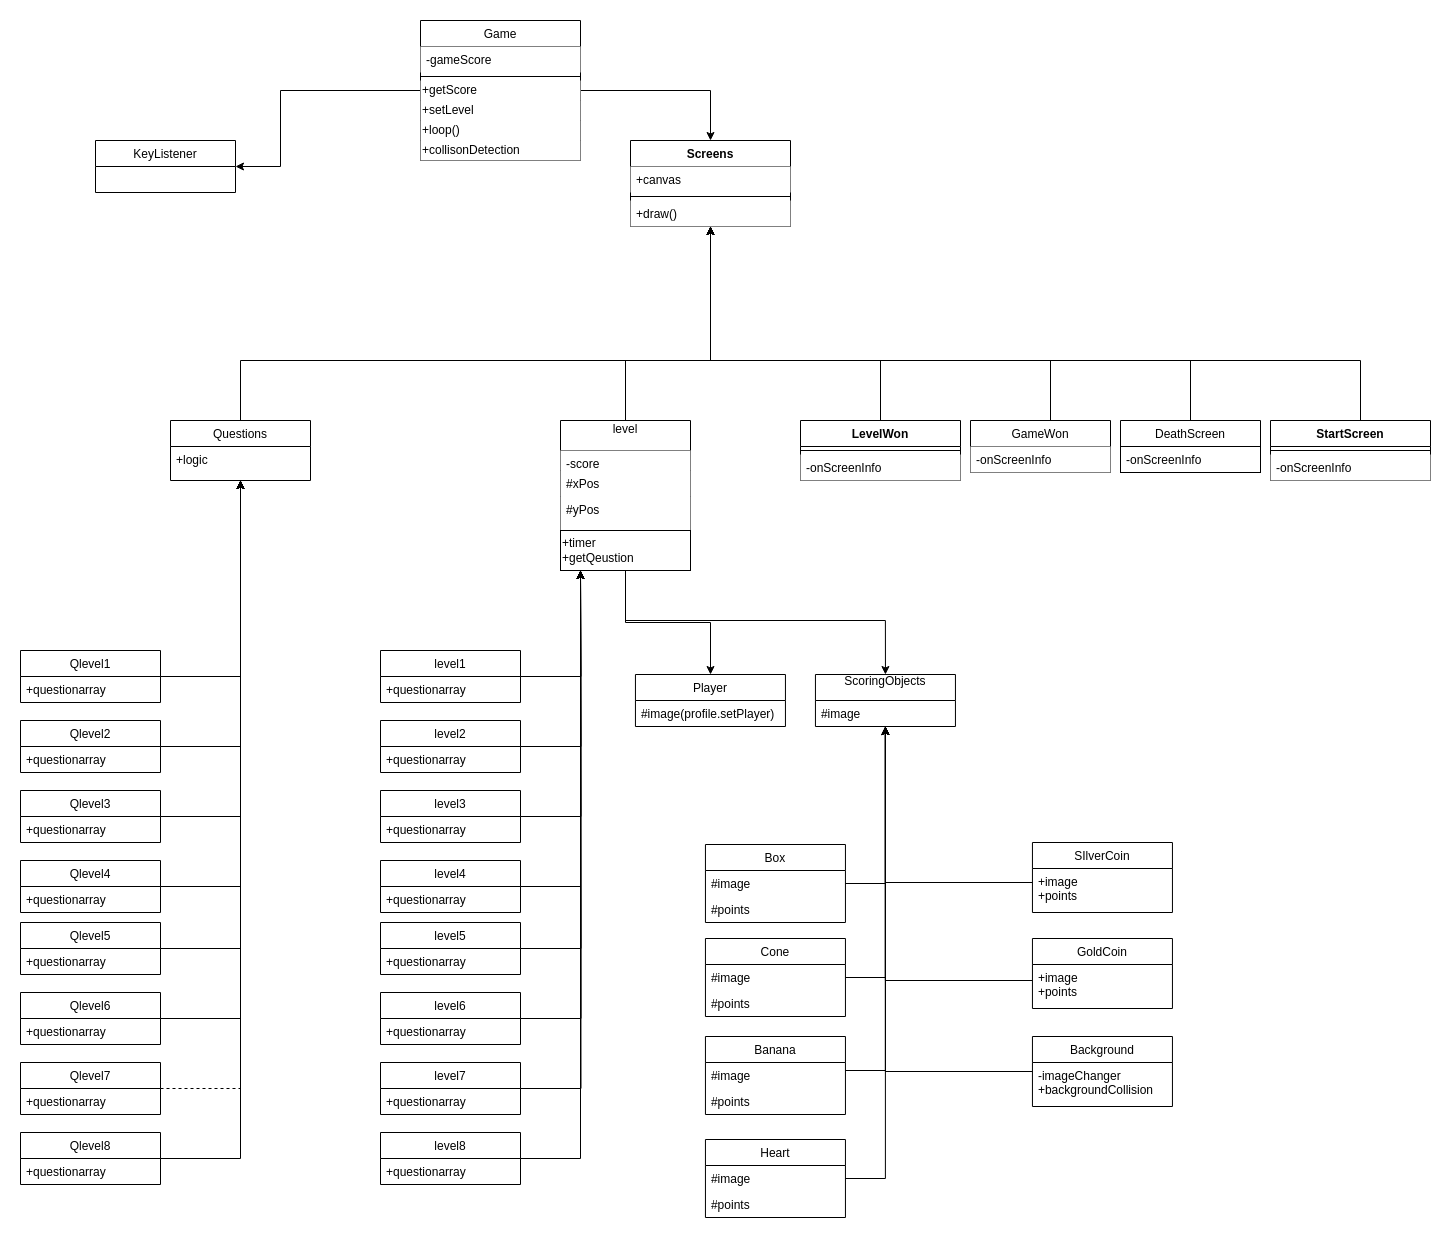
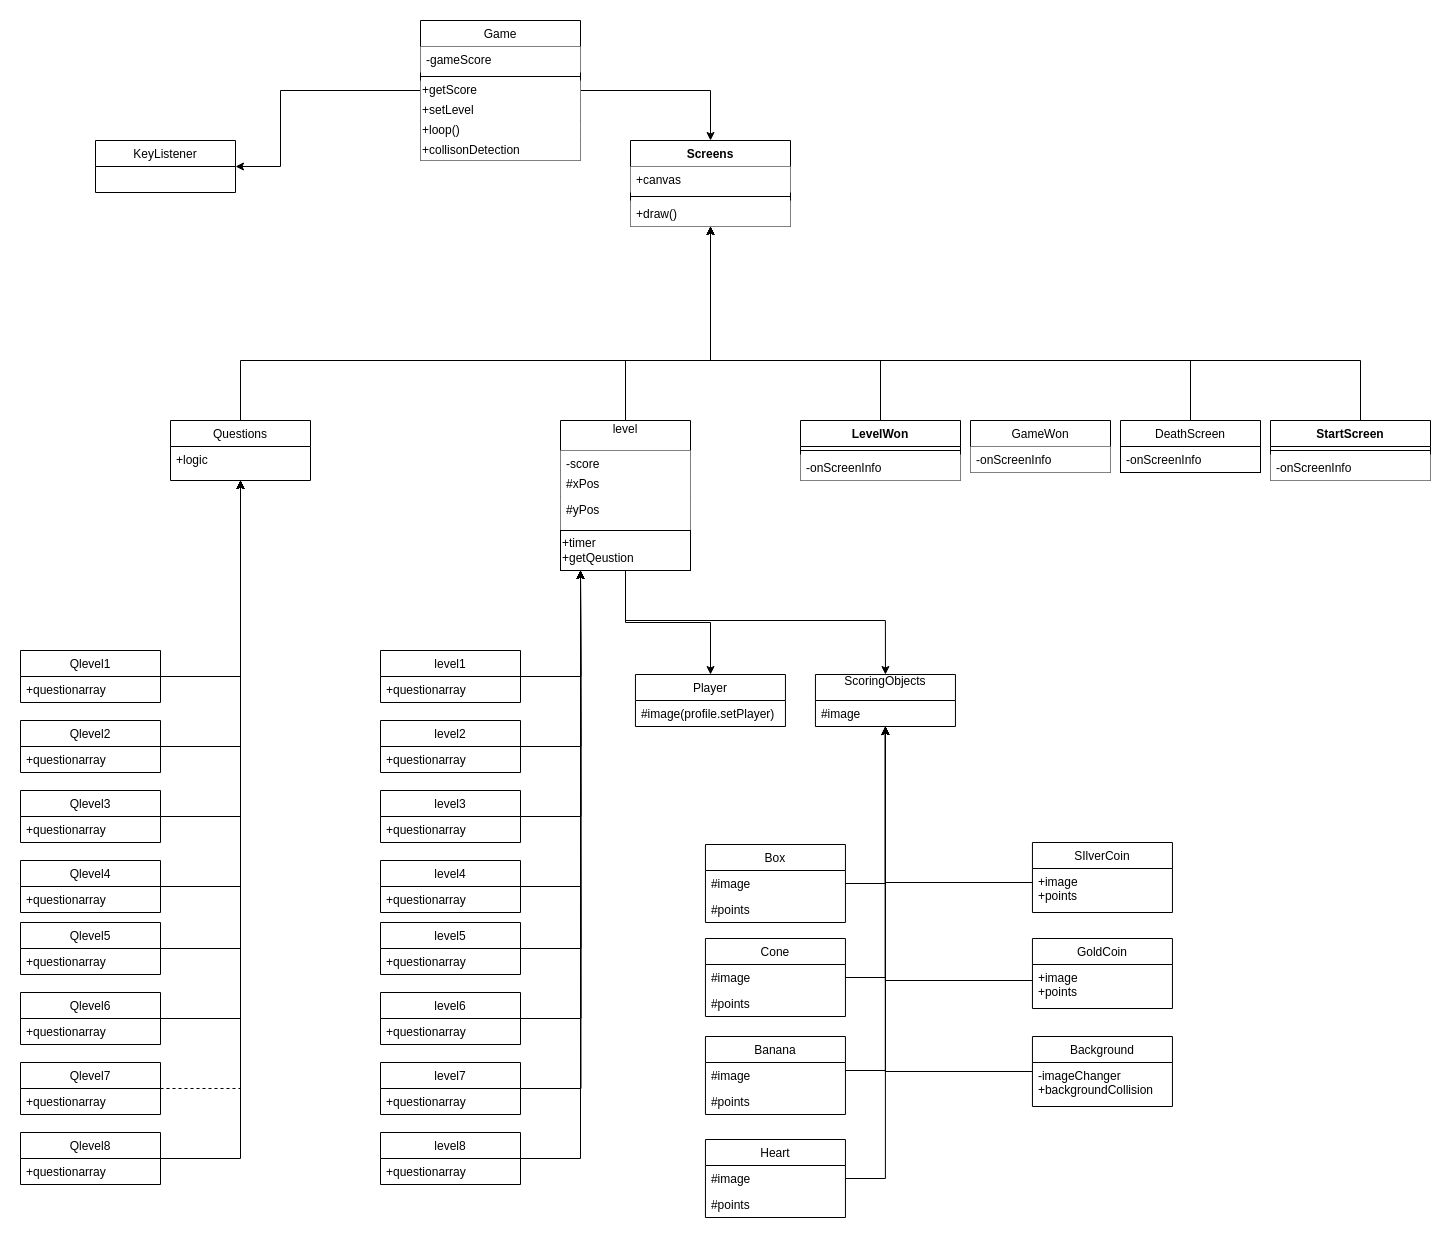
edge "GameWon" -> "Screens": removed
